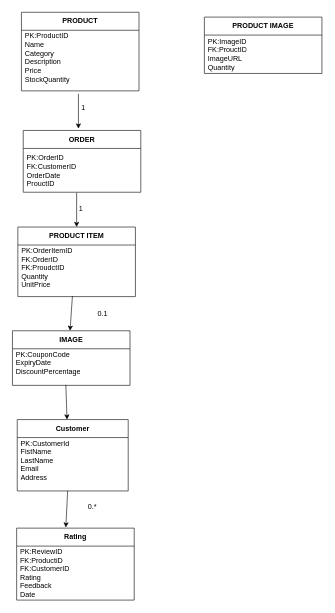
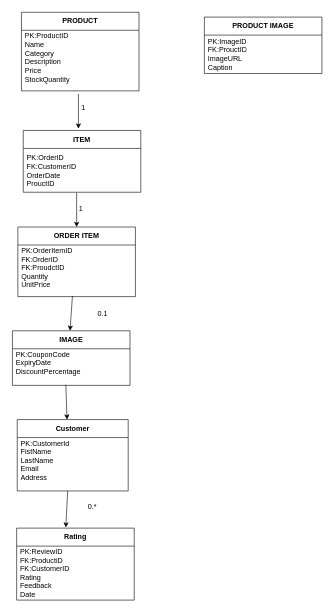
node "PK:ImageID FK:ProuctID ImageURL Quantity": label "PK:ImageID FK:ProuctID ImageURL Quantity" -> "PK:ImageID FK:ProuctID ImageURL Caption"
node "ORDER": label "ORDER" -> "ITEM"
node "PRODUCT ITEM": label "PRODUCT ITEM" -> "ORDER ITEM"
